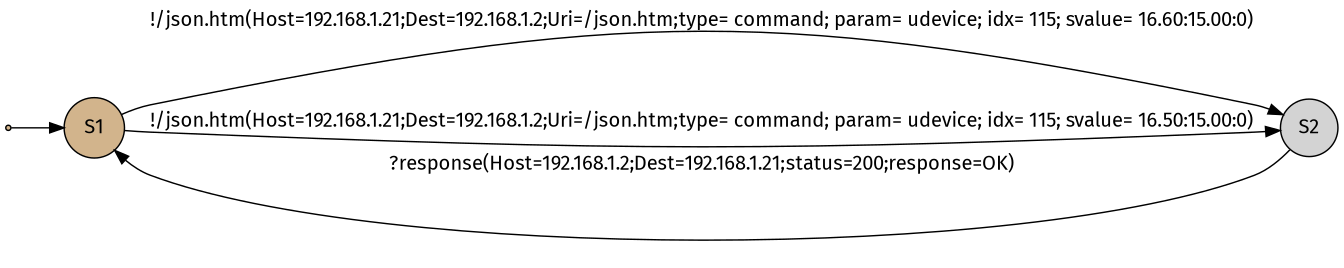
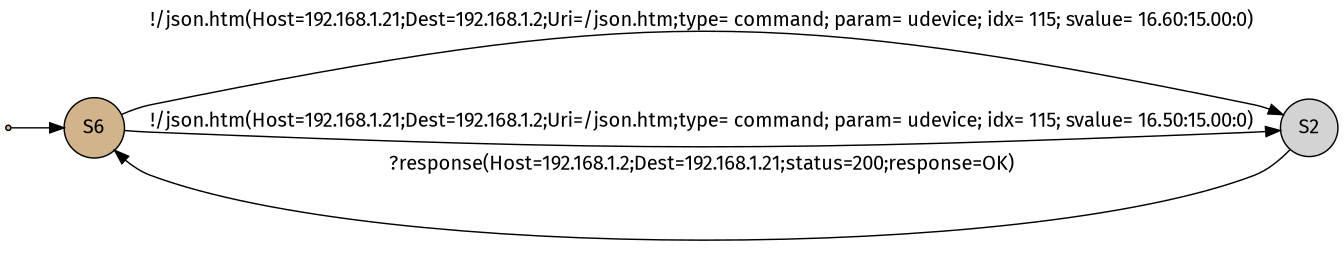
node "S1": label "S1" -> "S6"
